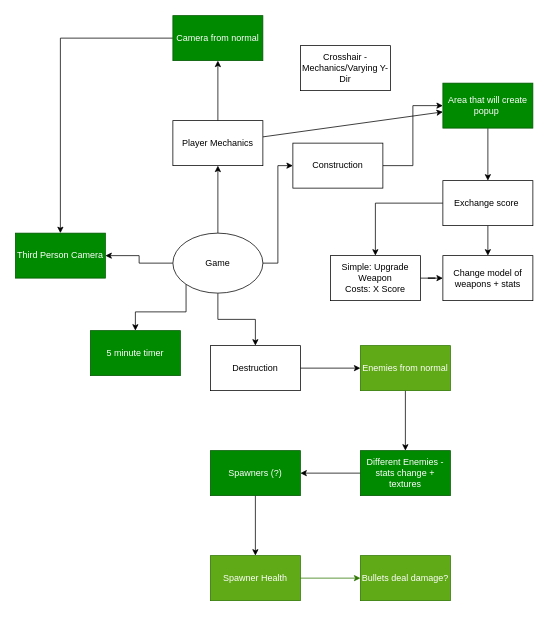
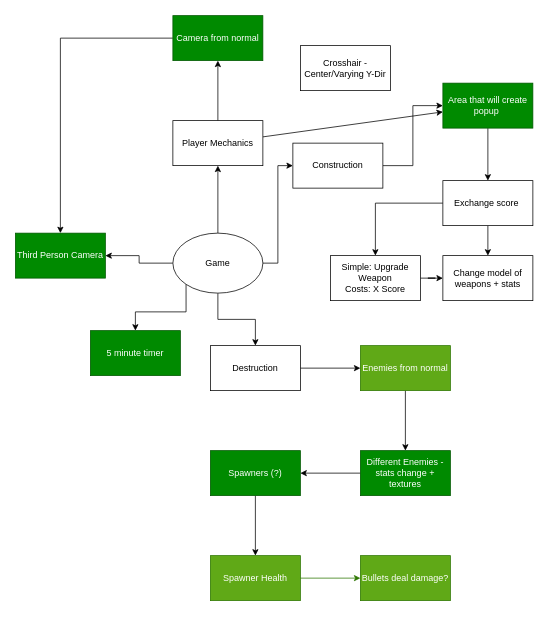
node "Crosshair - Mechanics/Varying Y-Dir": label "Crosshair - Mechanics/Varying Y-Dir" -> "Crosshair - Center/Varying Y-Dir"
